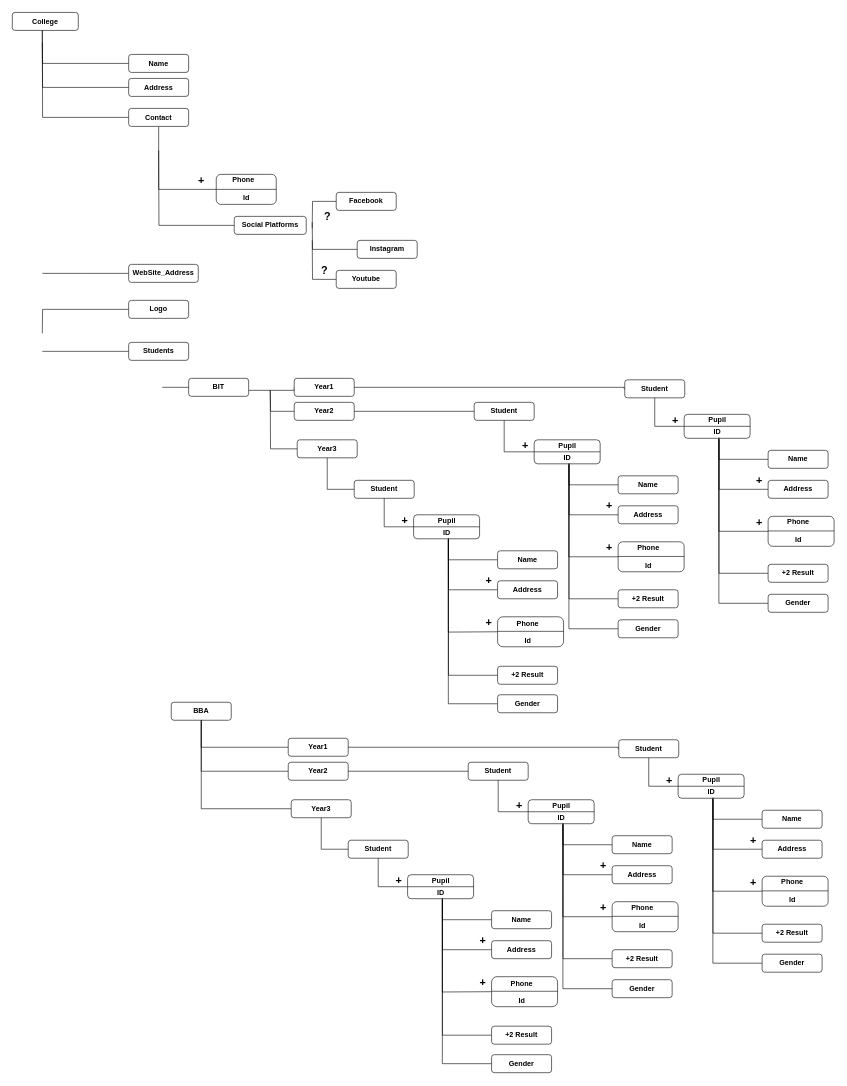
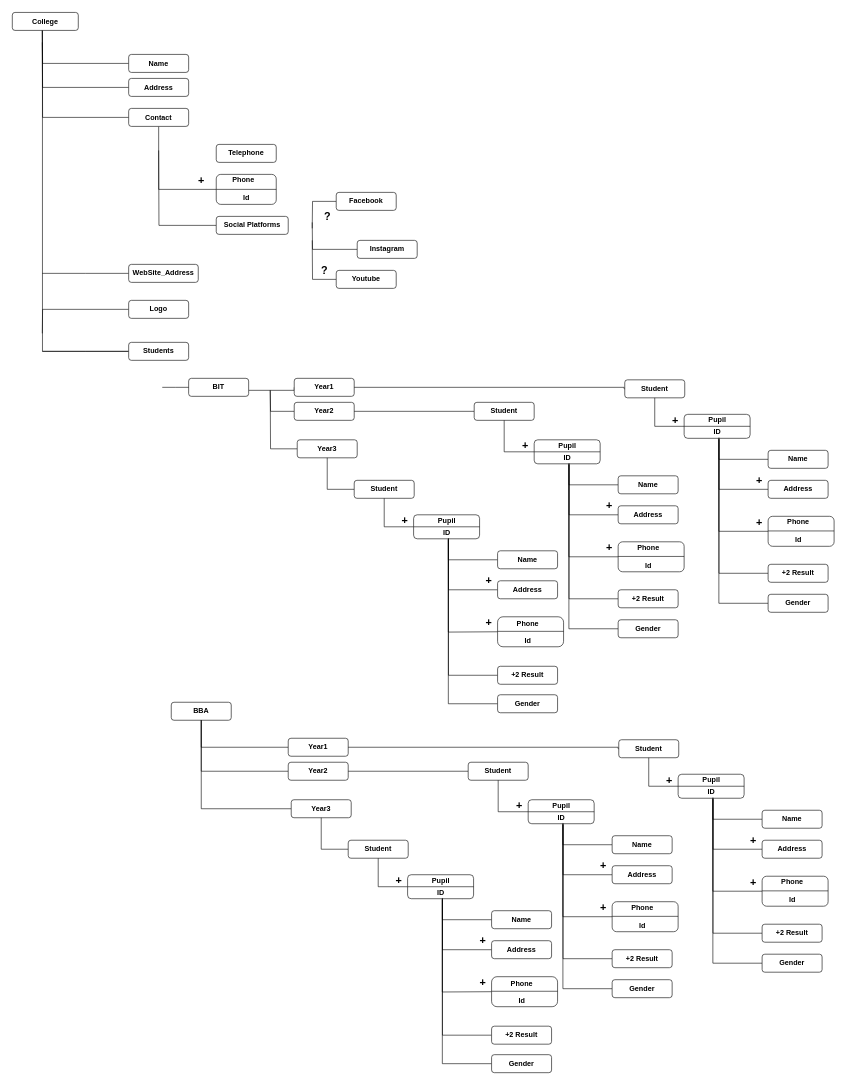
node "Telephone": added
edge "College" -- "Students": added
node "Social Platforms": moved (270, 225) -> (252, 225)
